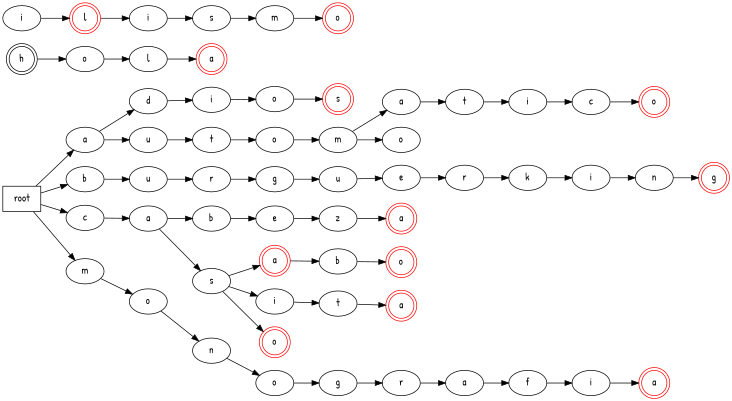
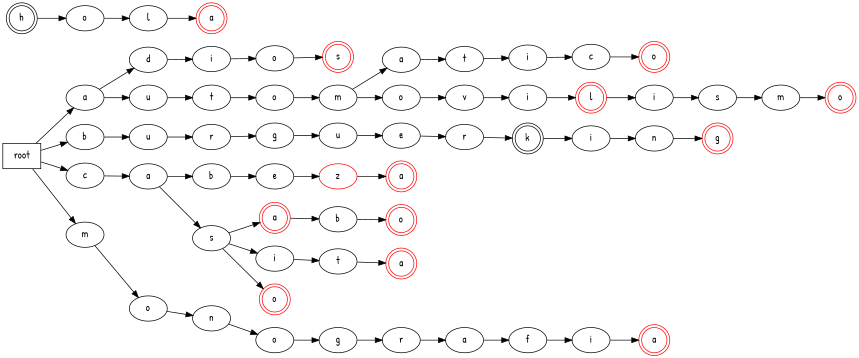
node "v": added
node "k": shape ellipse -> doublecircle
node "z": color black -> red
